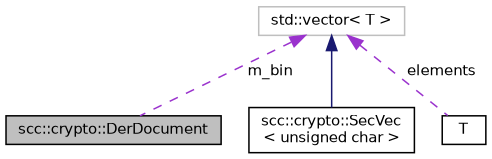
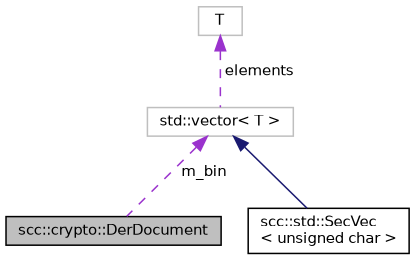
edge "T" -> "std::vector< T >": reversed
node "scc::crypto::SecVec < unsigned char >": label "scc::crypto::SecVec < unsigned char >" -> "scc::std::SecVec < unsigned char >"
node "T": color black -> grey75
